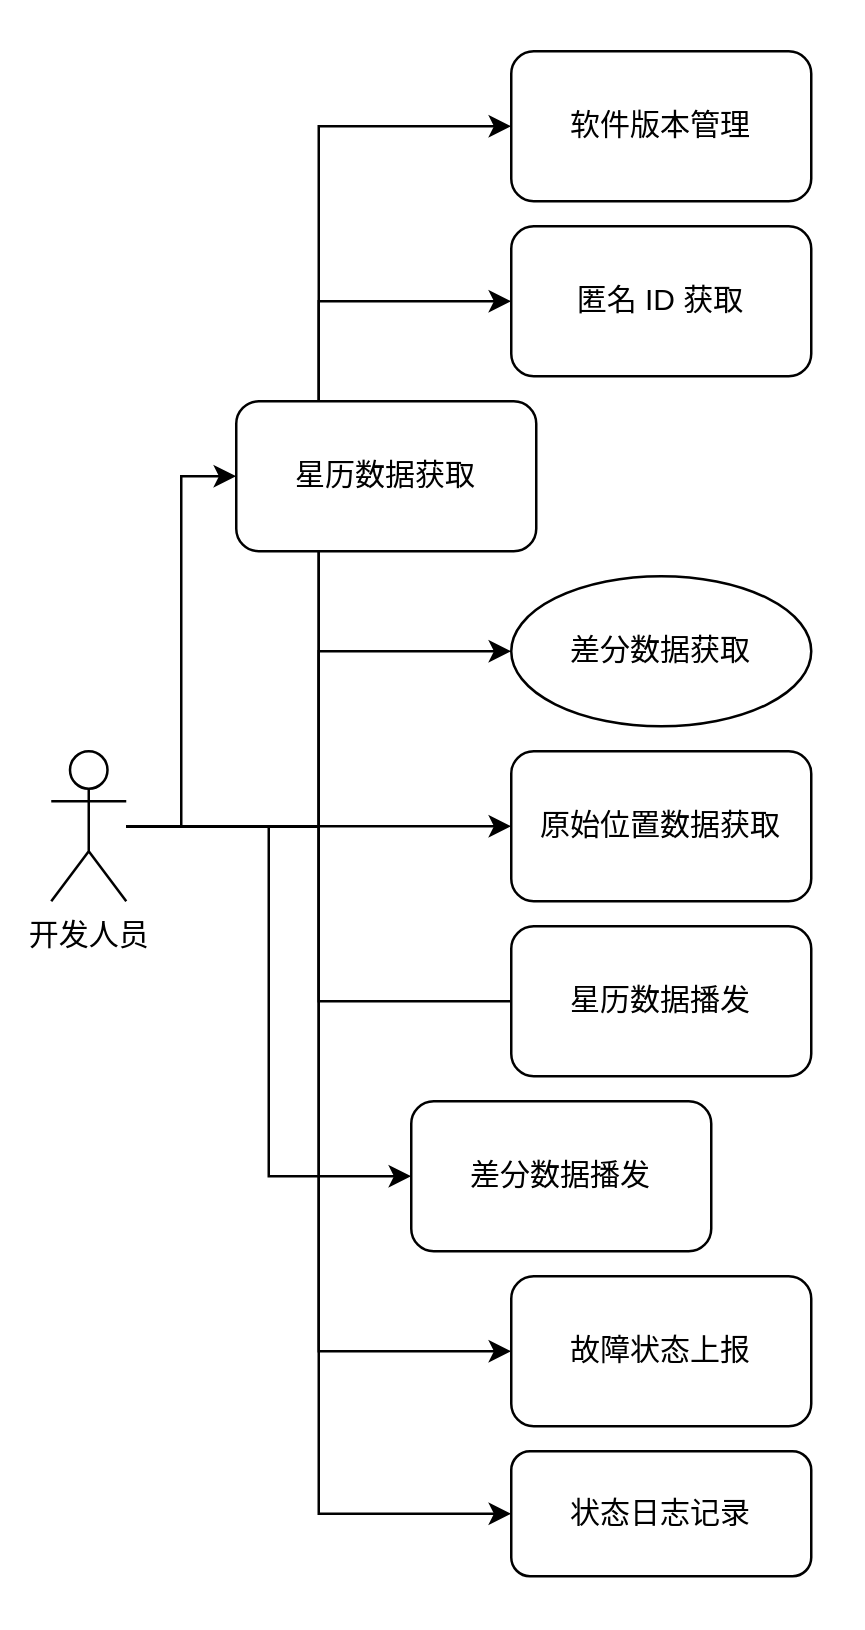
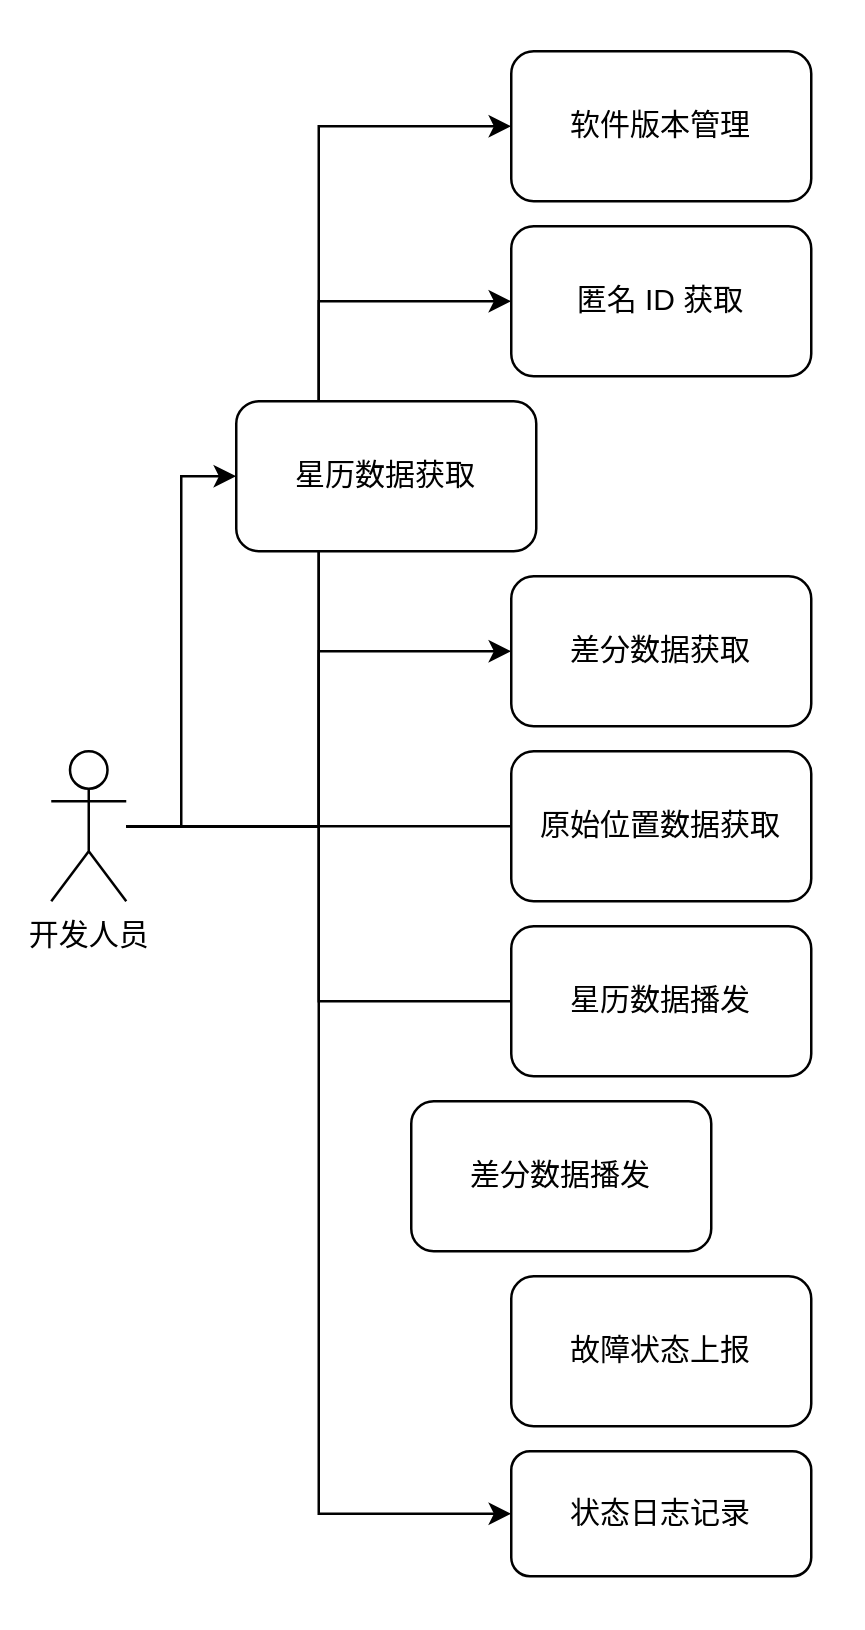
node "差分数据获取": shape ellipse -> rounded rectangle
edge "开发人员" -> "原始位置数据获取": arrowhead classic -> none
edge "开发人员" -> "差分数据播发": removed
edge "开发人员" -> "故障状态上报": removed
